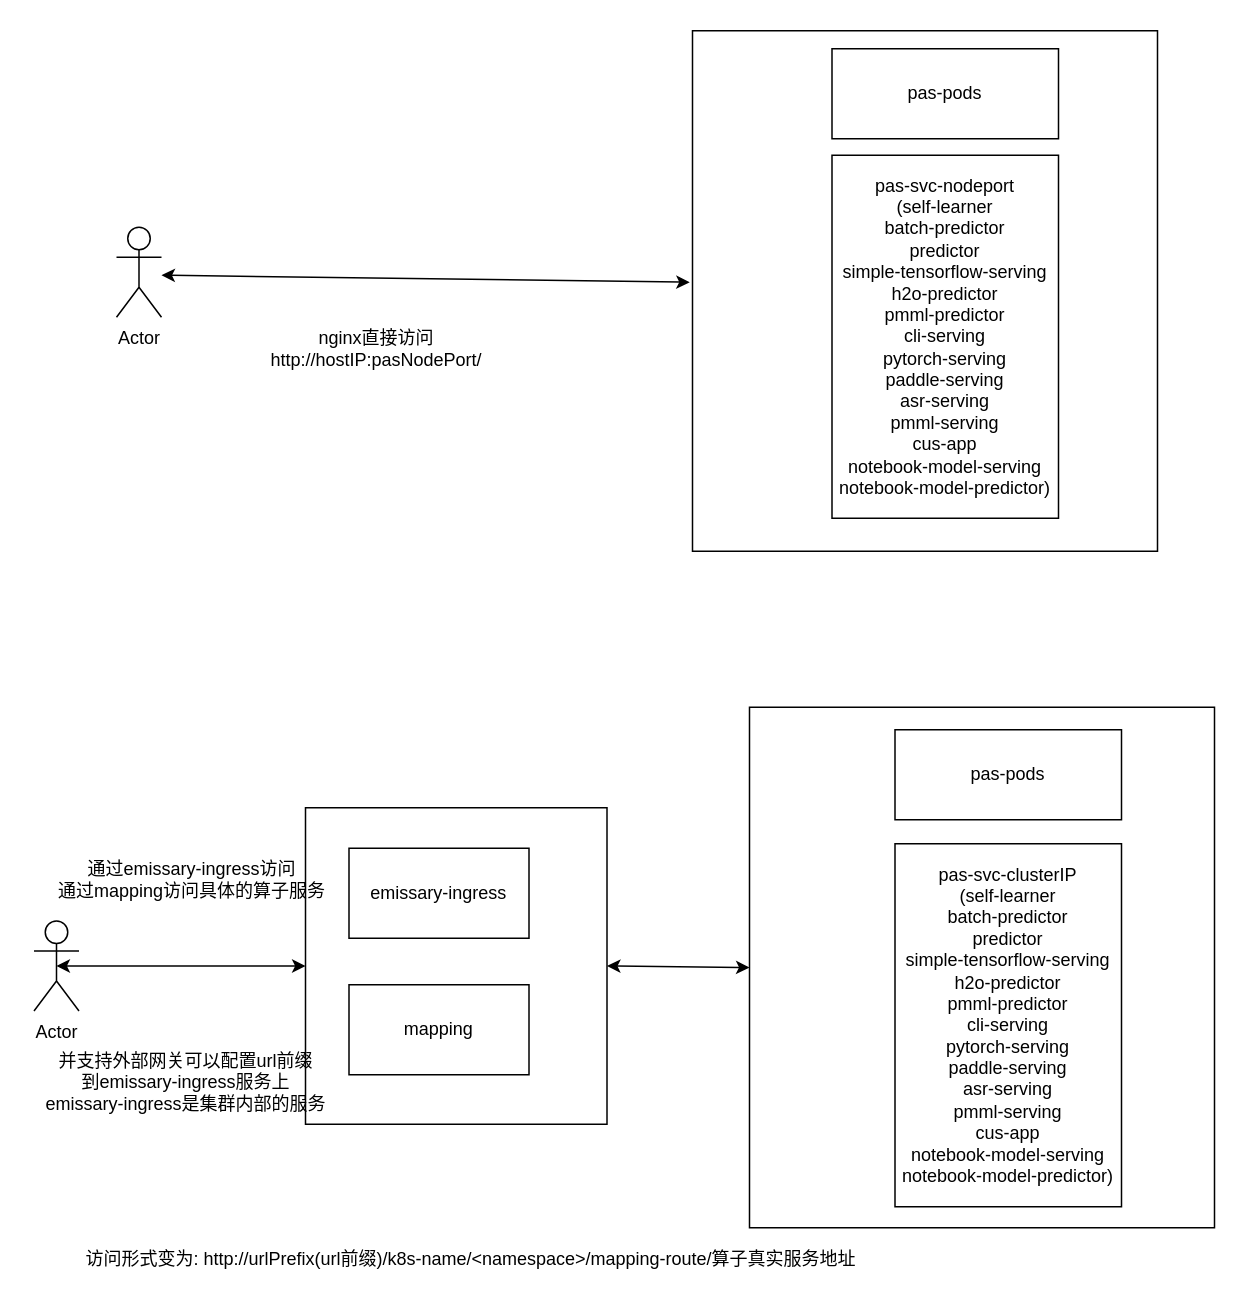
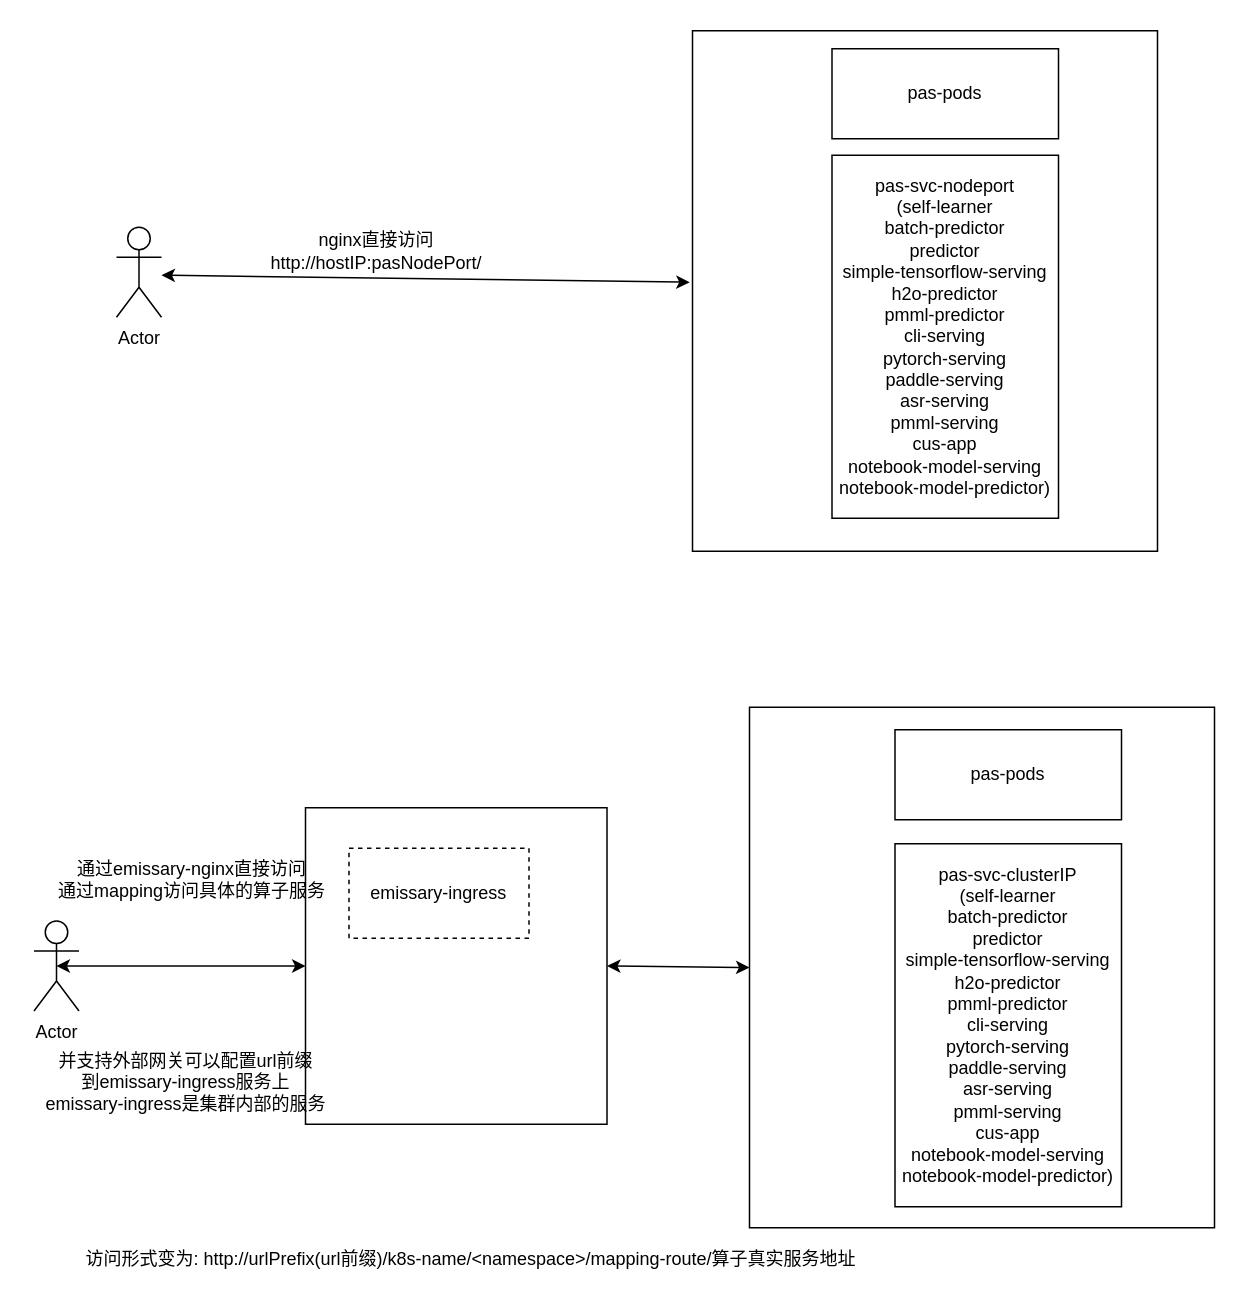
node "nginx直接访问 http://hostIP:pasNodePort/": moved (375, 348) -> (375, 251)
node "通过emissary-ingress访问 通过mapping访问具体的算子服务": label "通过emissary-ingress访问 通过mapping访问具体的算子服务" -> "通过emissary-nginx直接访问 通过mapping访问具体的算子服务"
node "emissary-ingress": style solid -> dashed
node "mapping": removed
